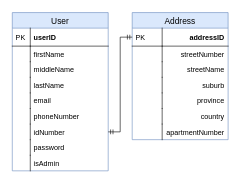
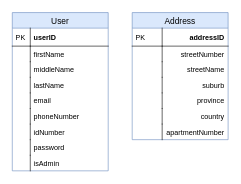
edge "addressID" -- "idNumber": removed
